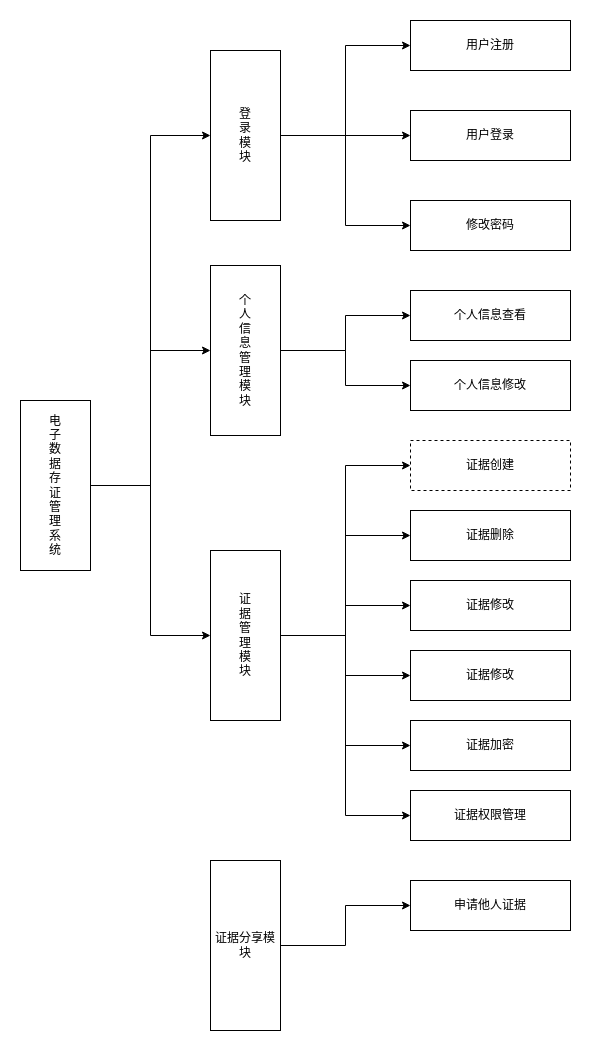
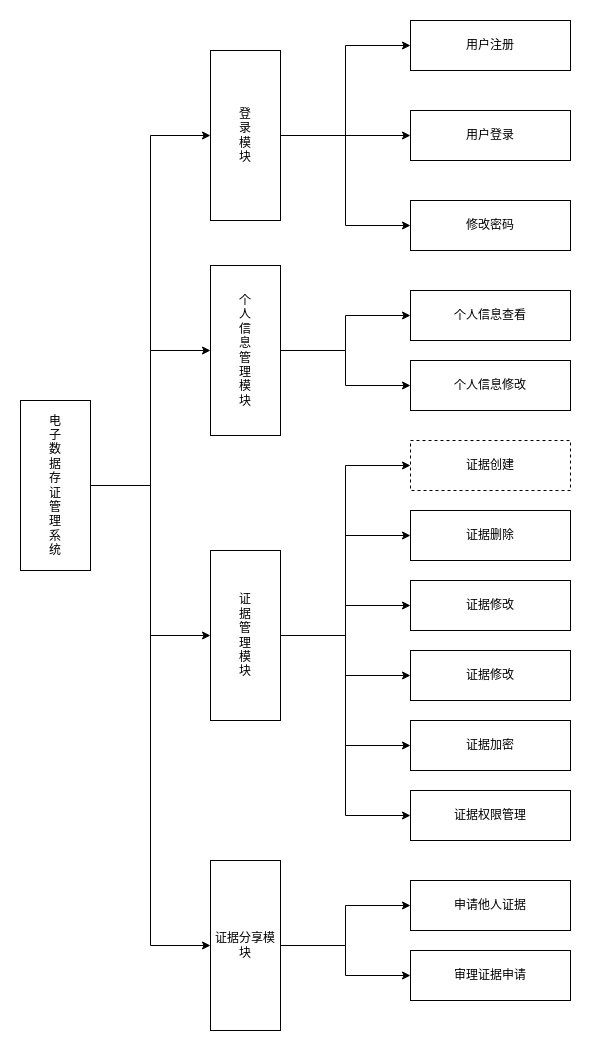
edge "电 子 数 据 存 证 管 理 系 统" -> "证据分享模块": added
edge "证据分享模块" -> "审理证据申请": added
node "审理证据申请": added
